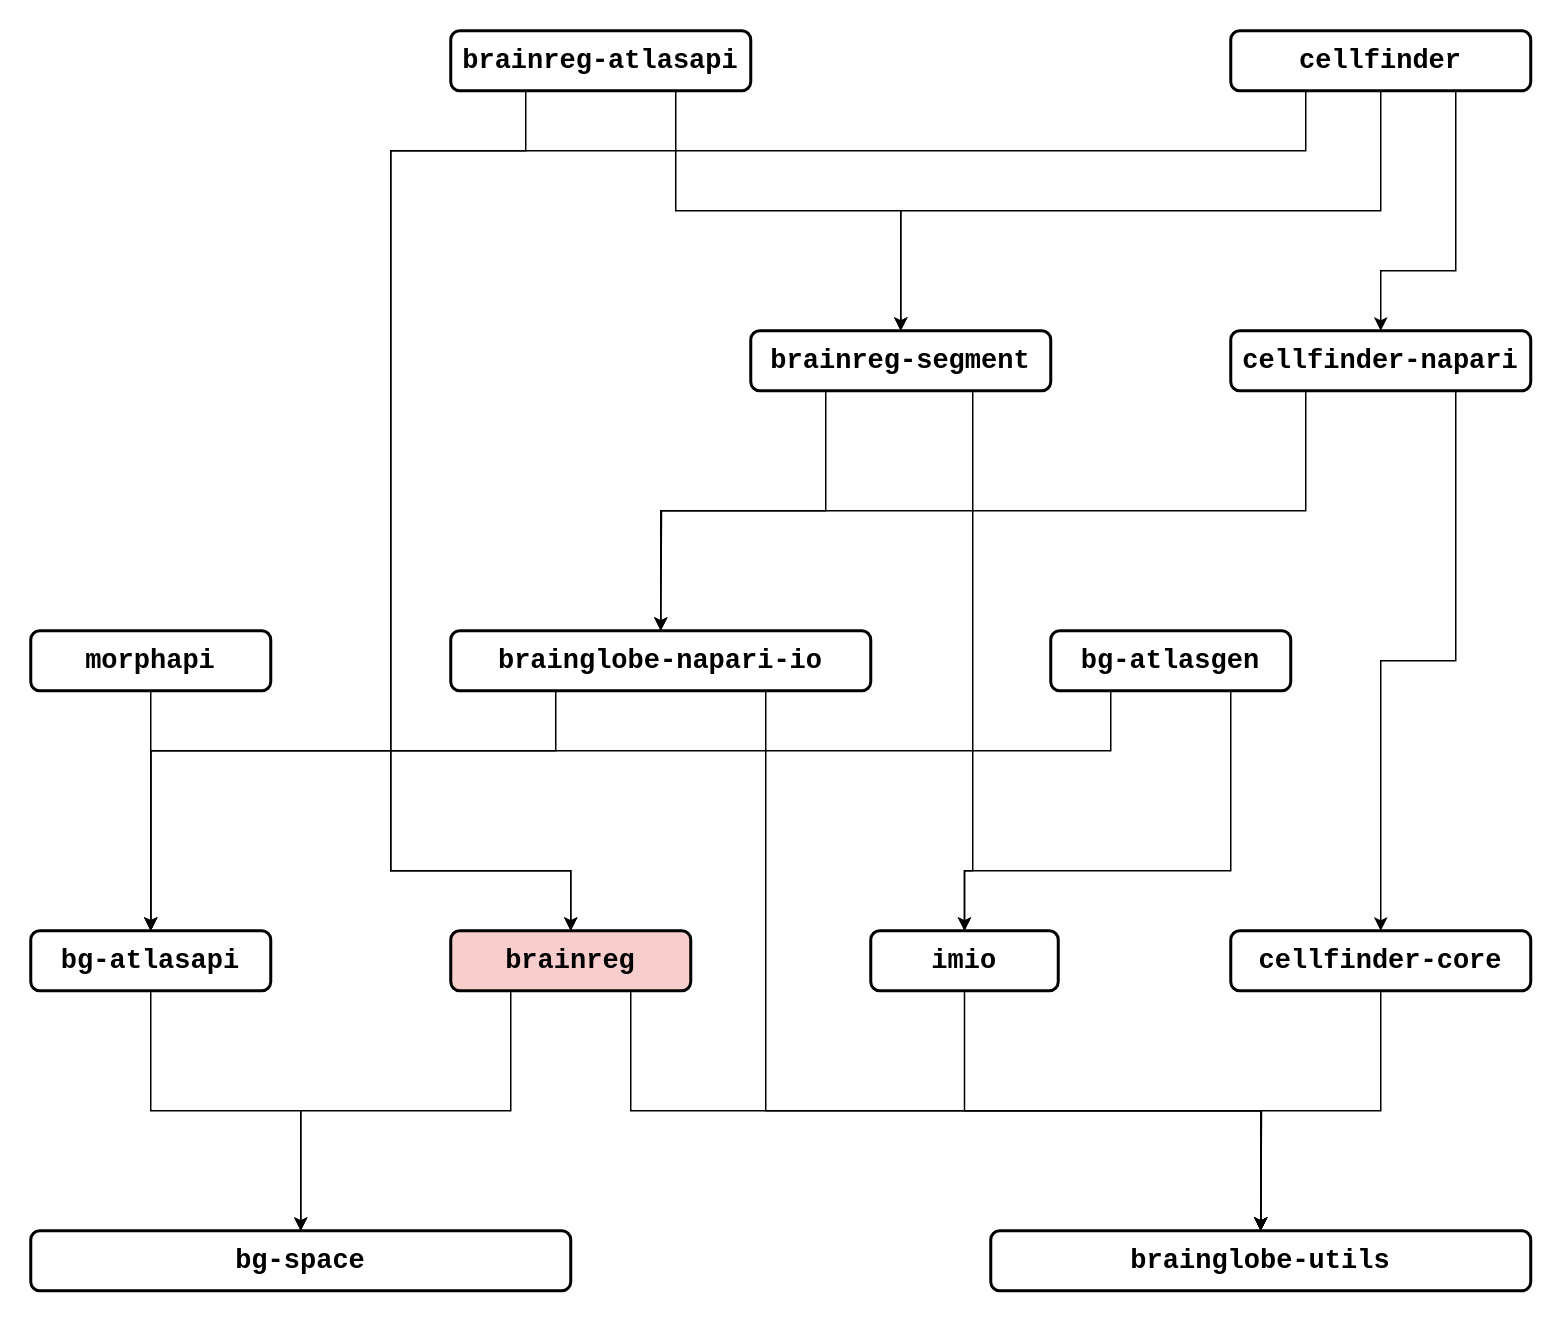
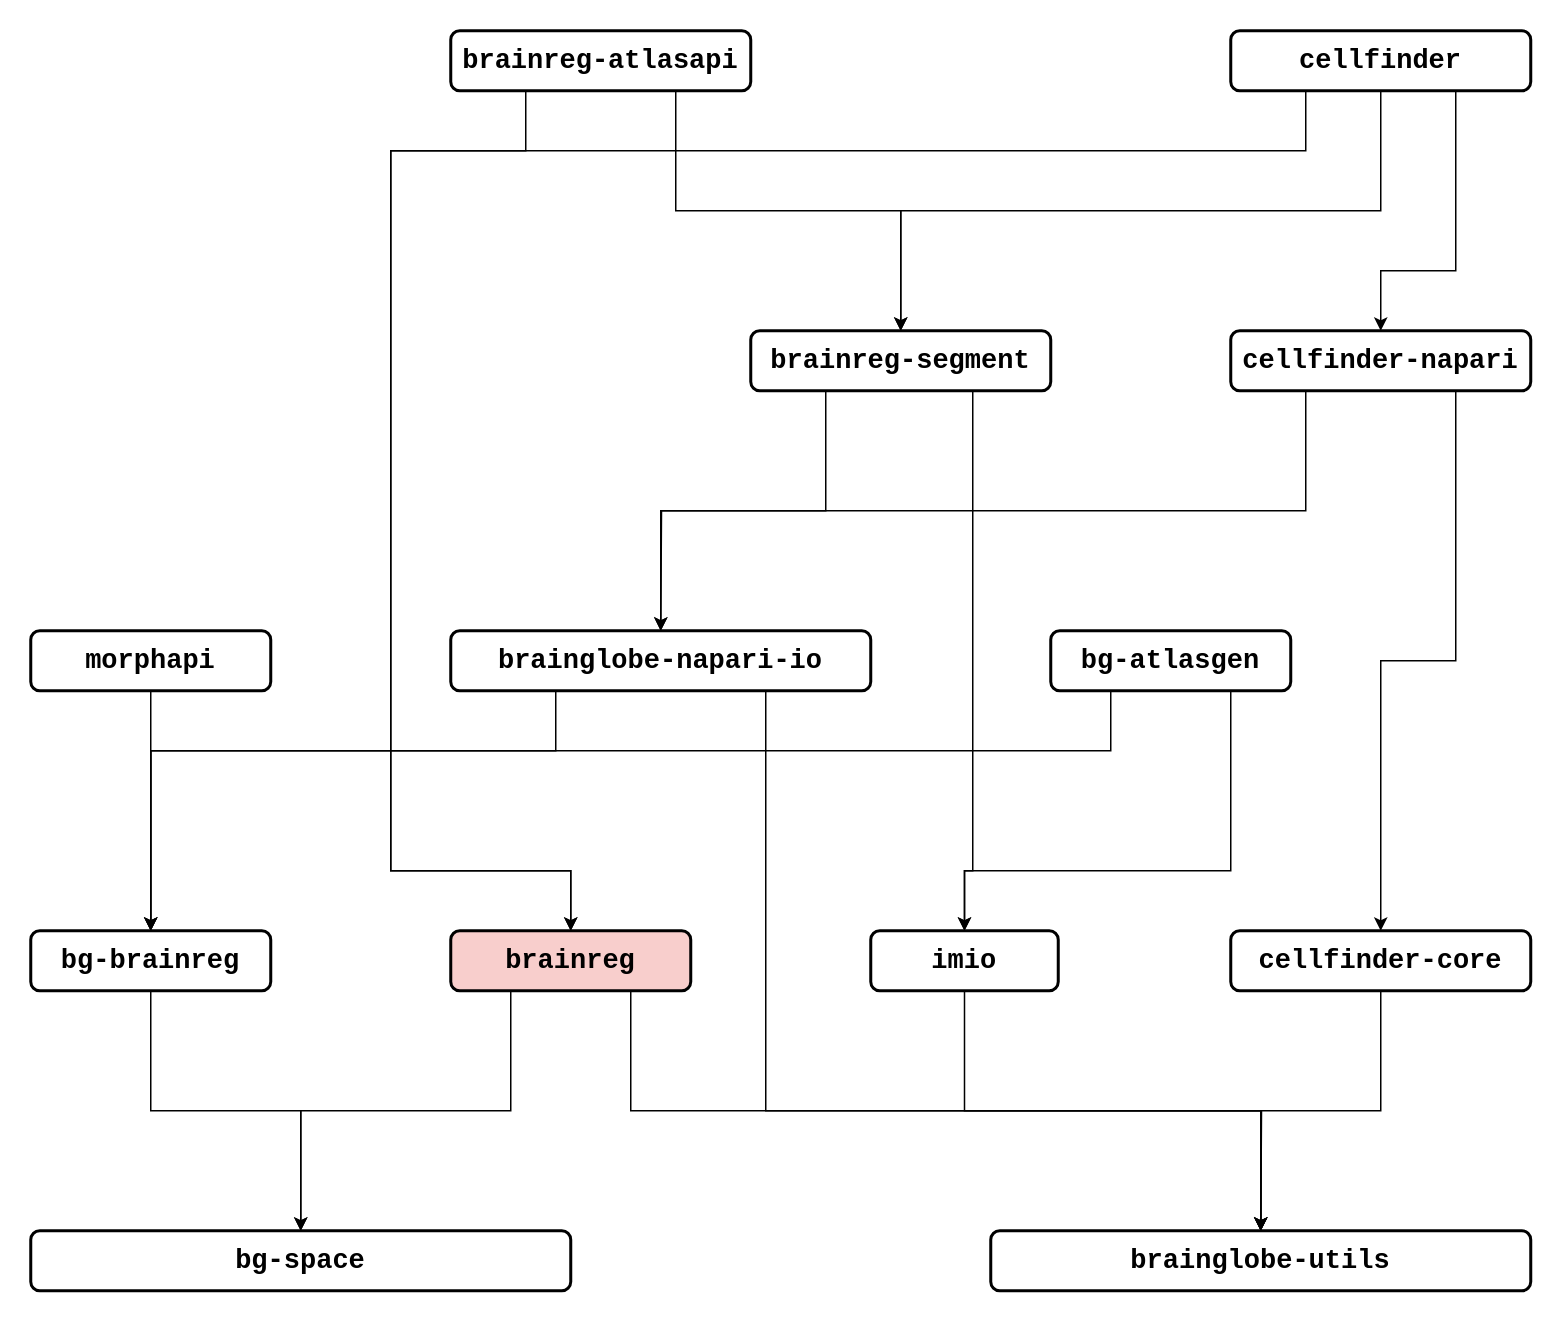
node "bg-atlasapi": label "bg-atlasapi" -> "bg-brainreg"
